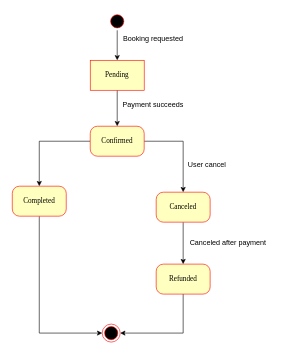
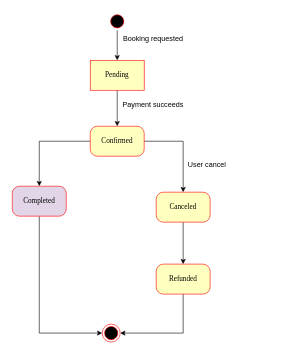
node "Completed": fillcolor #ffffc0 -> #e1d5e7
node "Canceled after payment": removed
